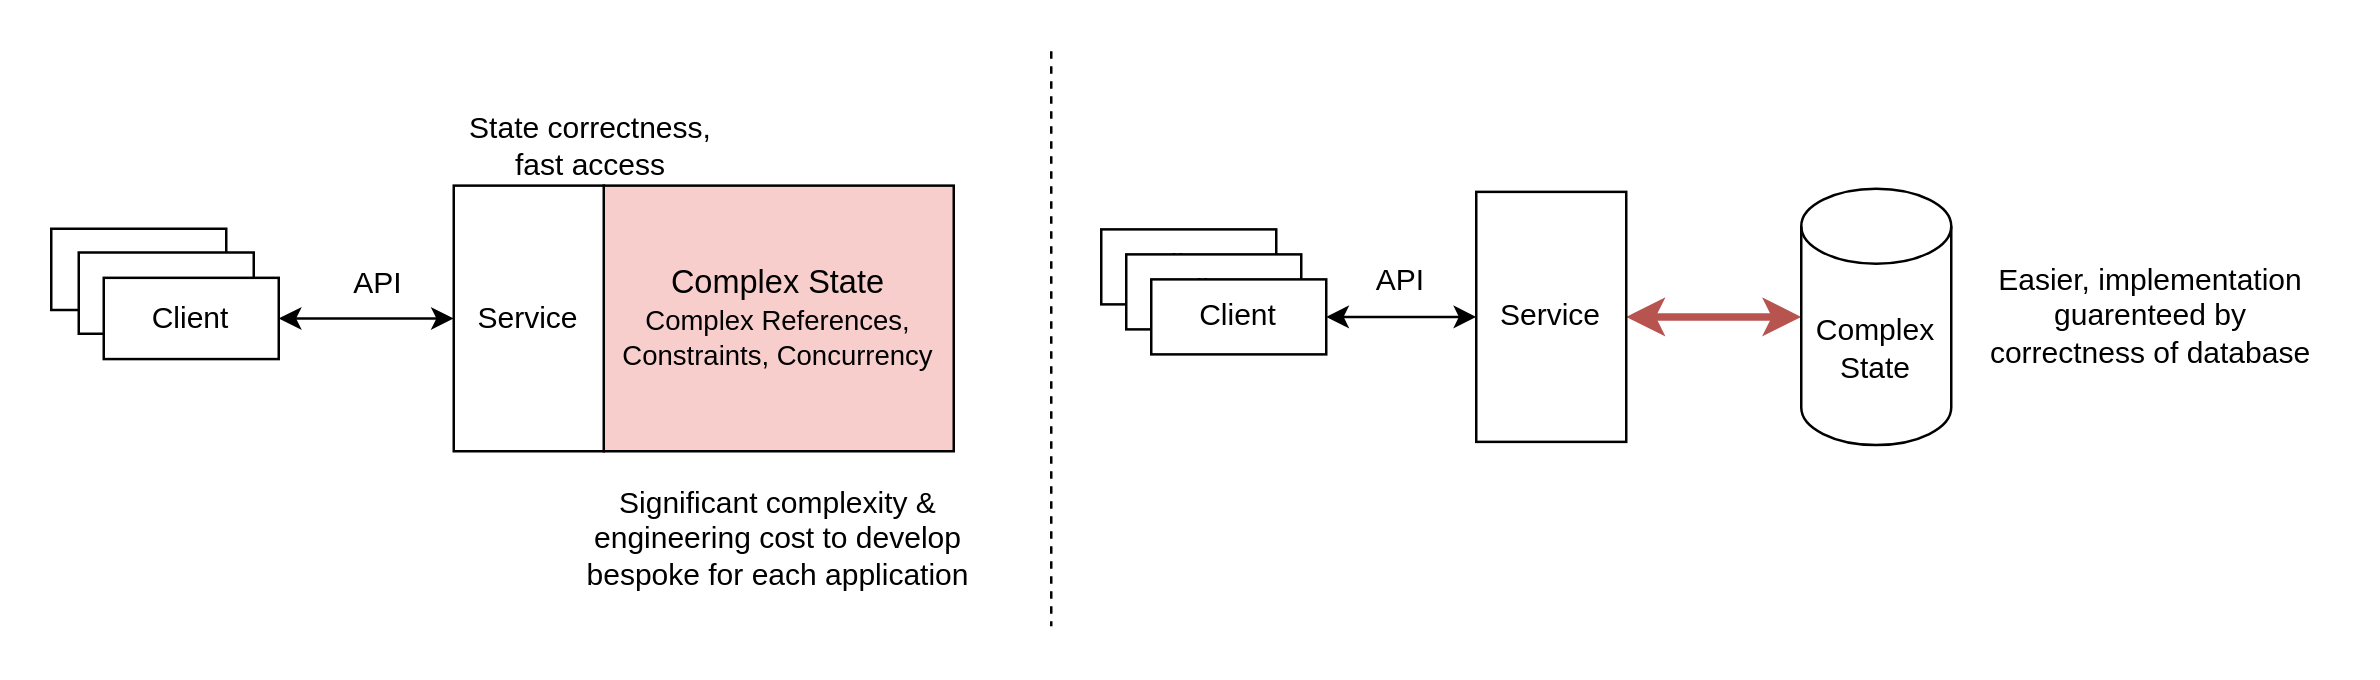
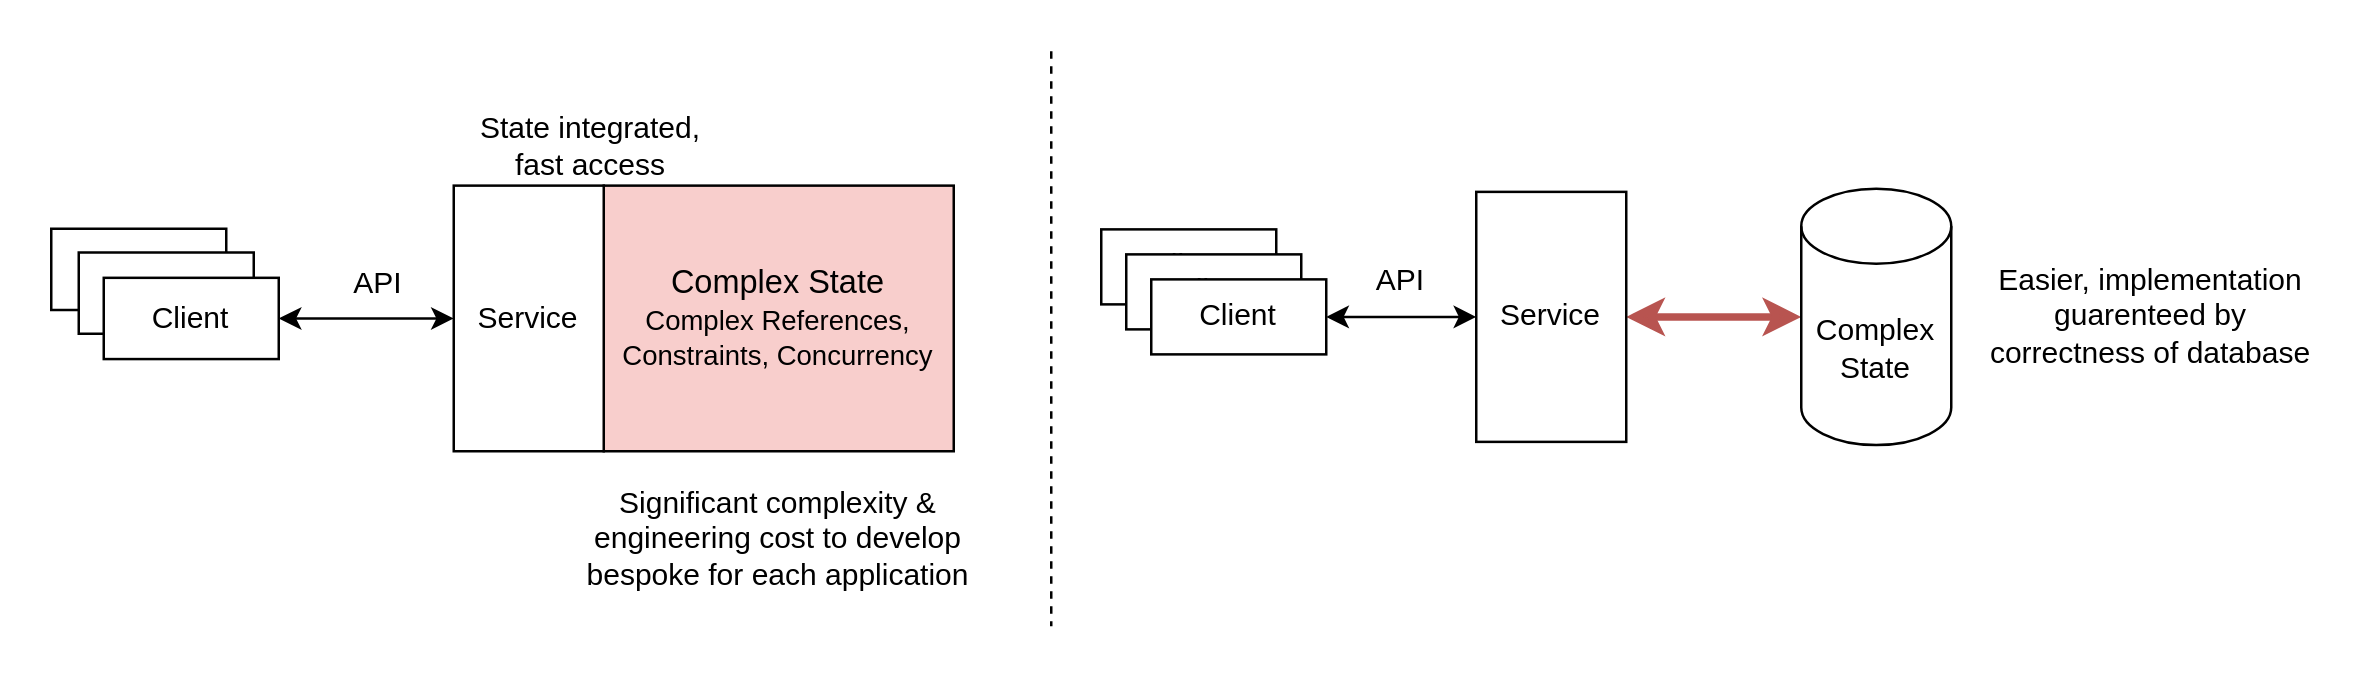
node "State correctness, fast access": label "State correctness, fast access" -> "State integrated, fast access"
